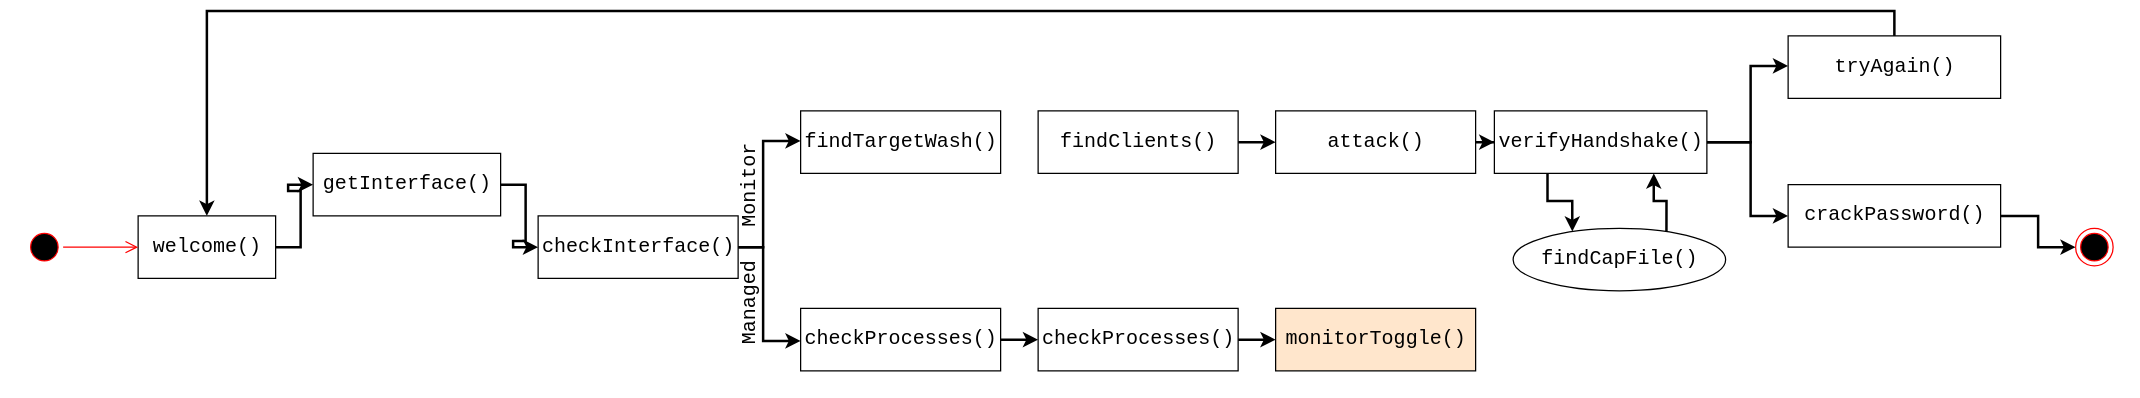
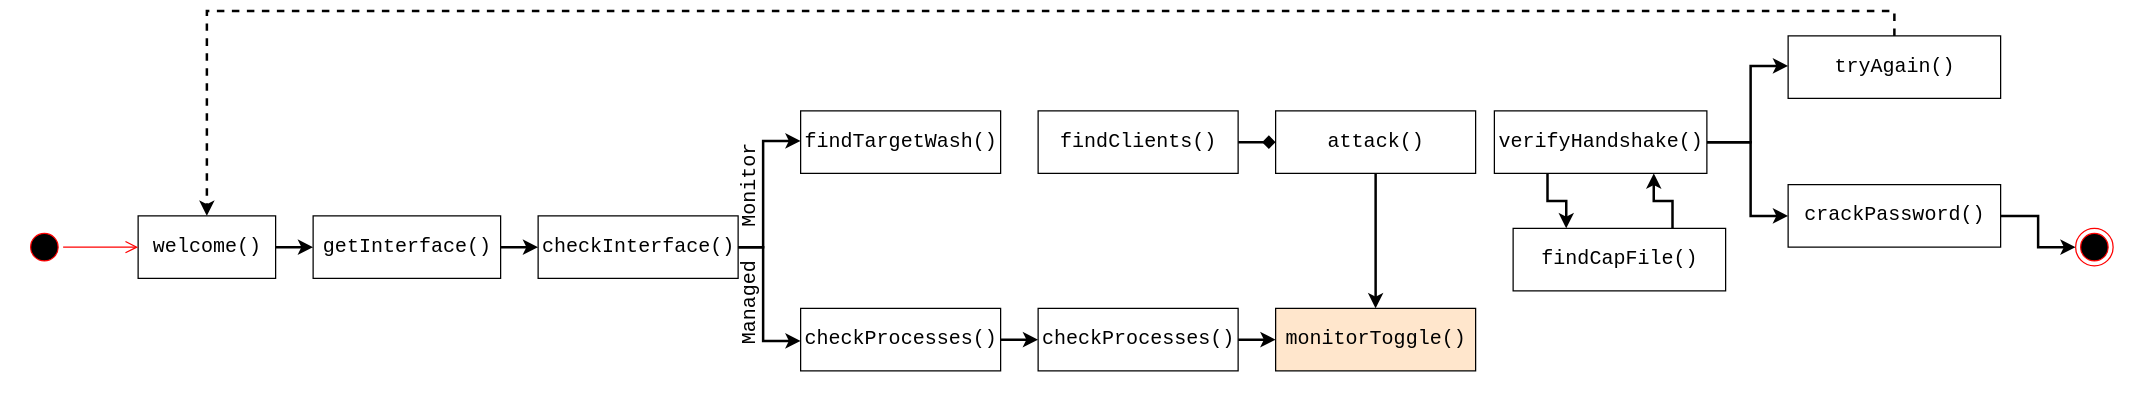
edge "tryAgain()" -> "welcome()": style solid -> dashed
edge "findClients()" -> "attack()": arrowhead classic -> diamond
edge "attack()" -> "verifyHandshake()": now "attack()" -> "monitorToggle()"
node "getInterface()": moved (407, 184) -> (407, 247)
node "findCapFile()": shape ellipse -> rectangle
